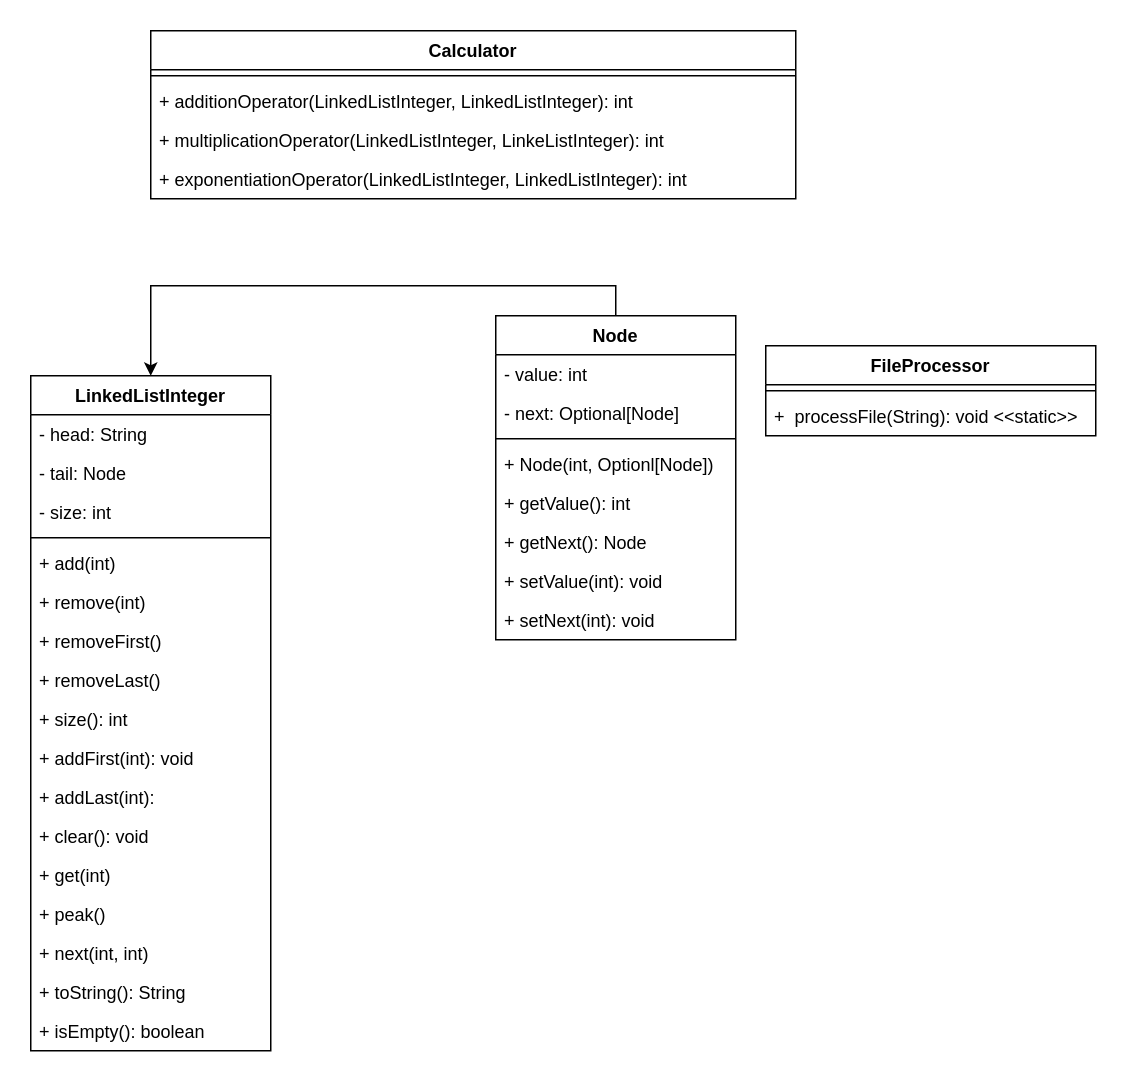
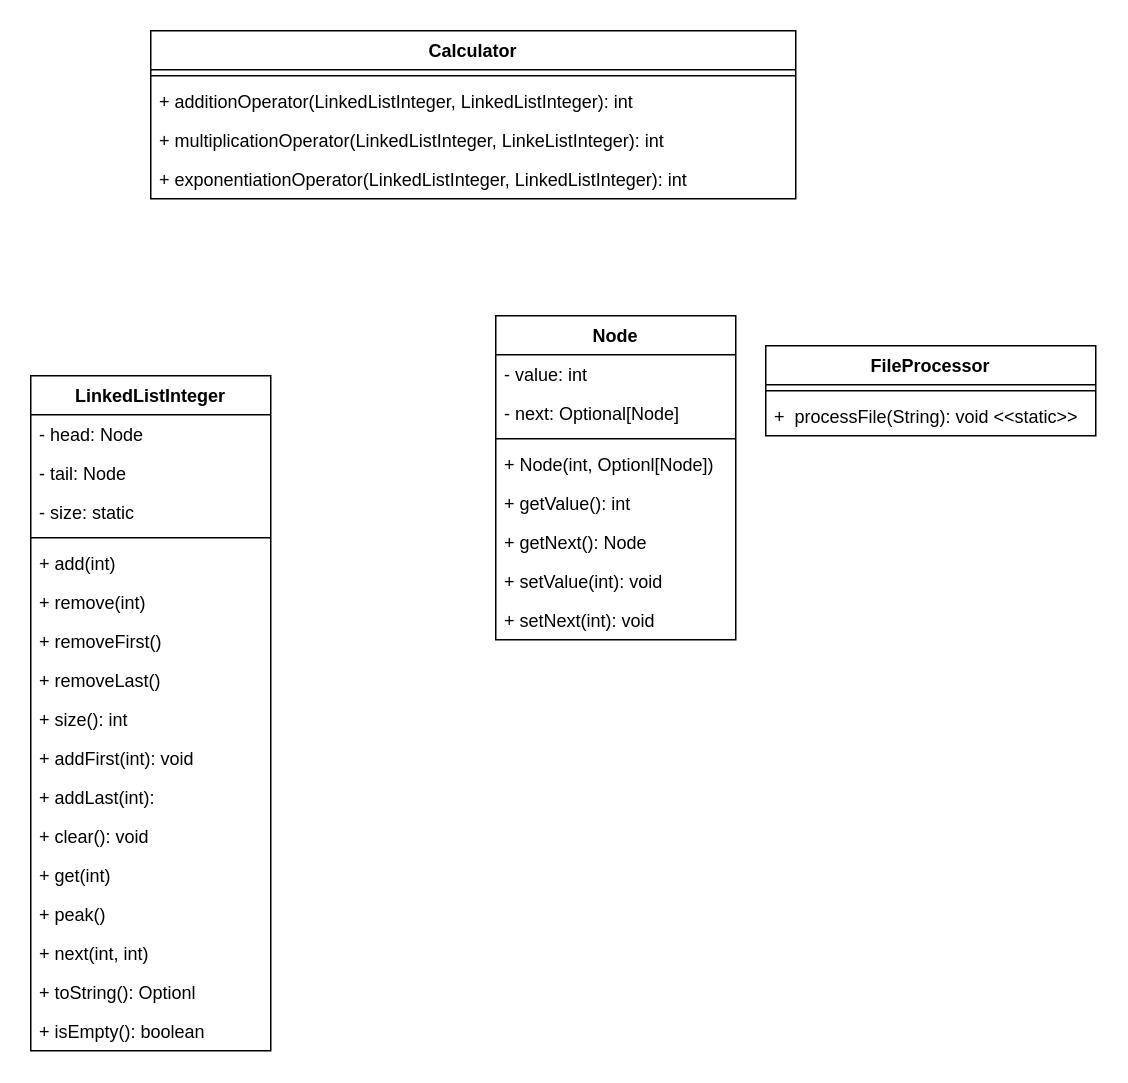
edge "Node" -> "LinkedListInteger": removed
node "- head: String": label "- head: String" -> "- head: Node"
node "- size: int": label "- size: int" -> "- size: static"
node "+ toString(): String": label "+ toString(): String" -> "+ toString(): Optionl"
